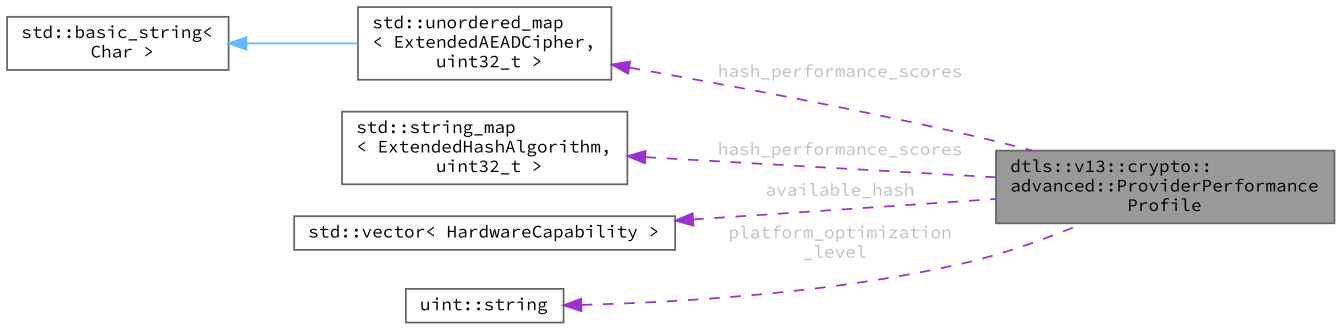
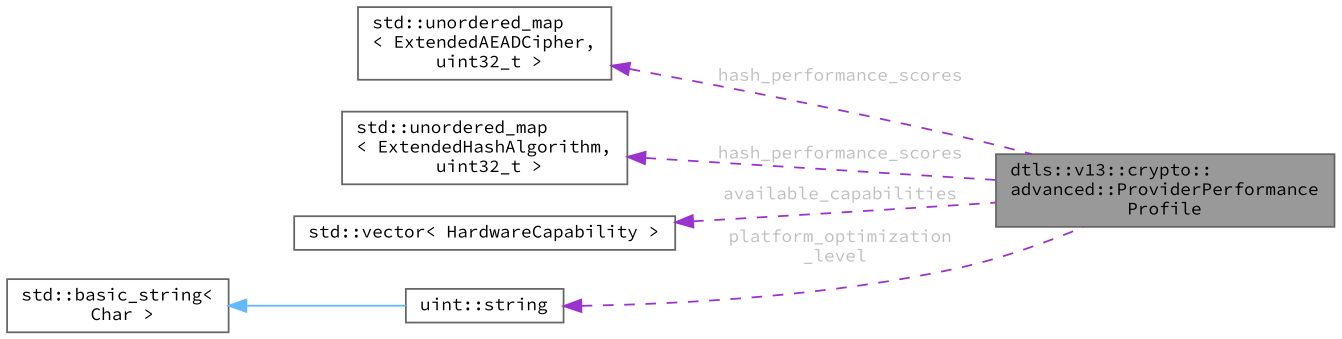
edge "std::unordered_map < ExtendedAEADCipher, uint32_t >" -> "std::basic_string< Char >": now "uint::string" -> "std::basic_string< Char >"
node "std::string_map < ExtendedHashAlgorithm, uint32_t >": label "std::string_map < ExtendedHashAlgorithm, uint32_t >" -> "std::unordered_map < ExtendedHashAlgorithm, uint32_t >"
edge "dtls::v13::crypto:: advanced::ProviderPerformance Profile" -> "std::vector< HardwareCapability >": label " available_hash" -> " available_capabilities"
